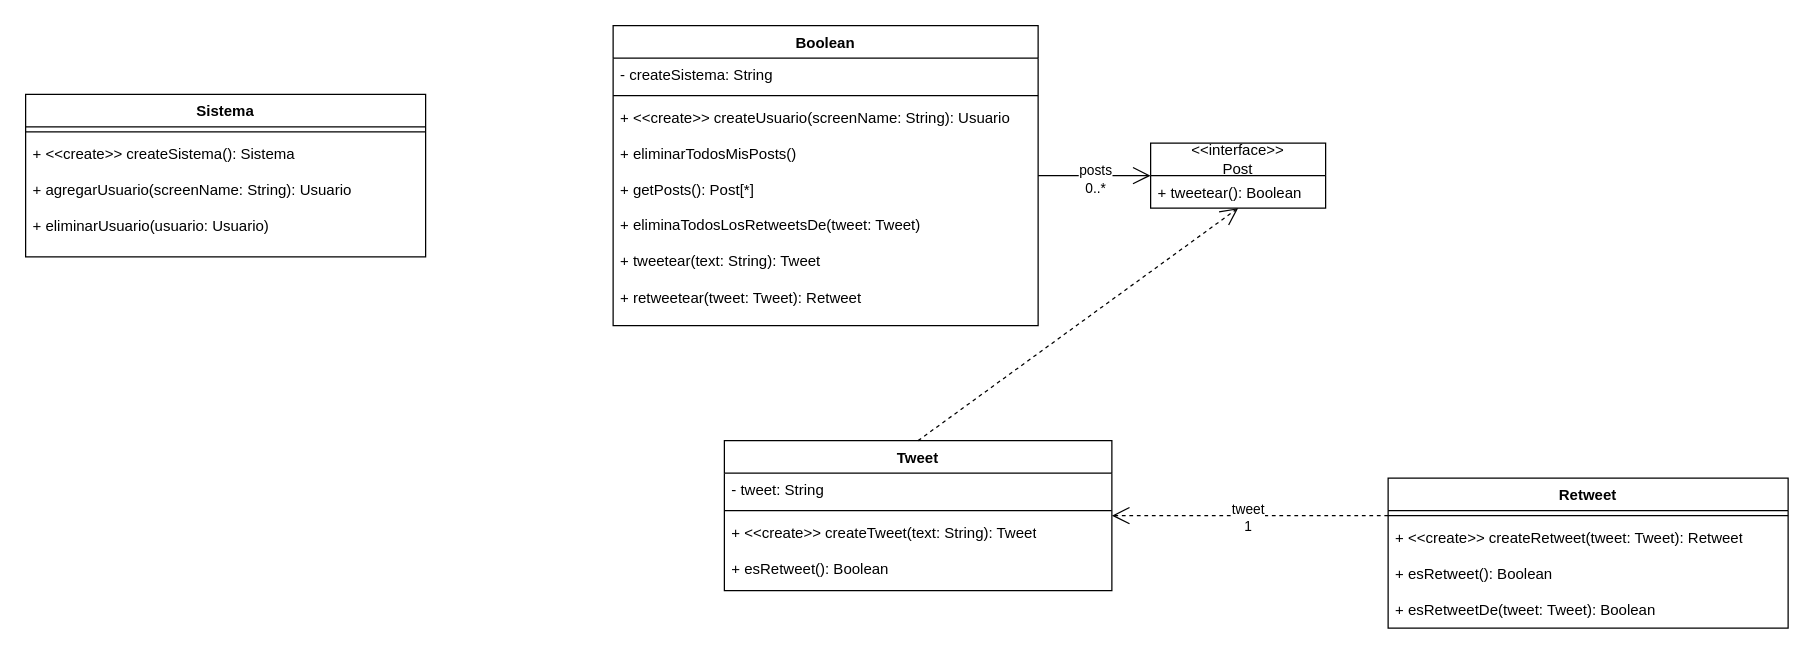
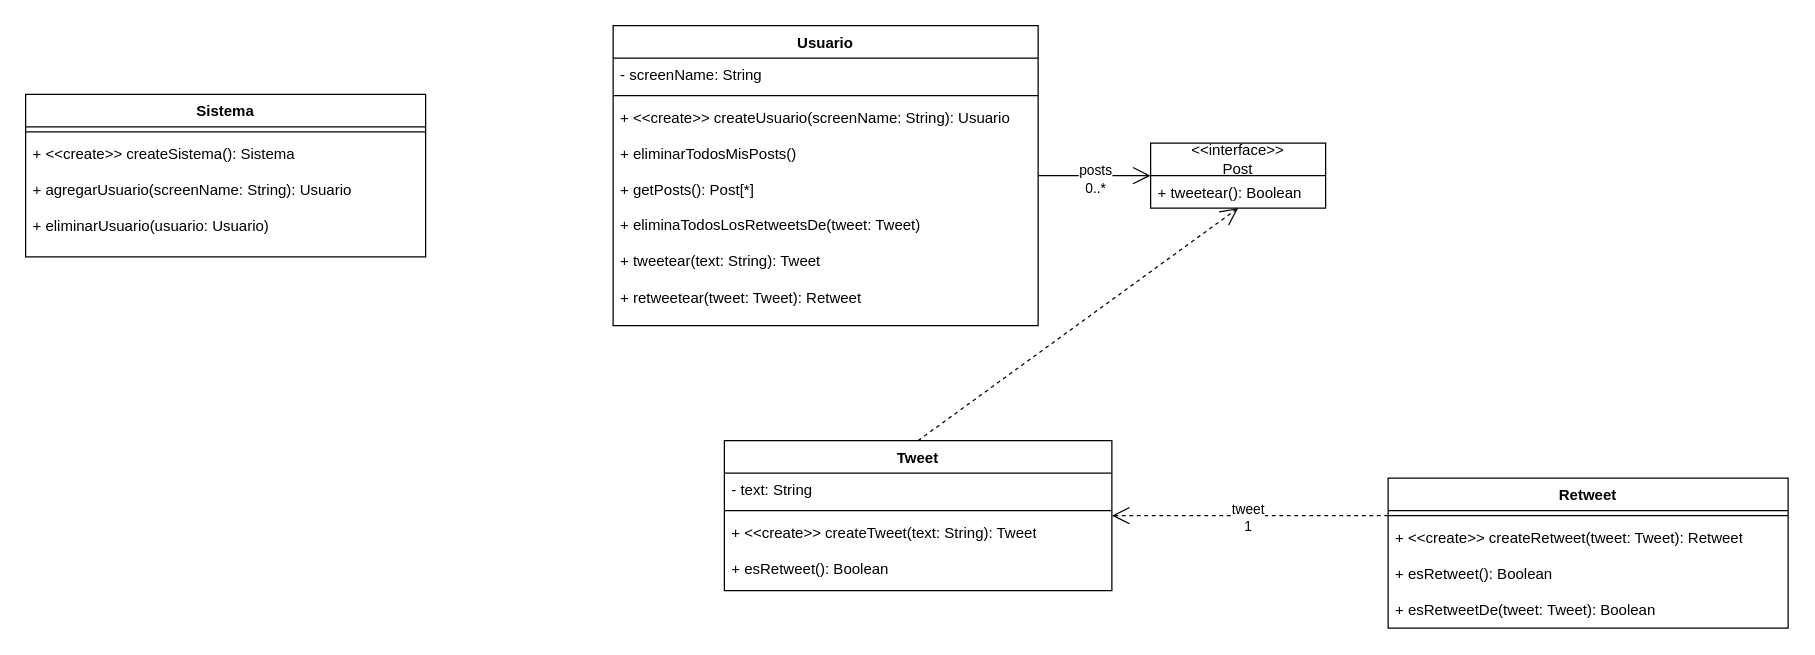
node "Boolean": label "Boolean" -> "Usuario"
node "- createSistema: String": label "- createSistema: String" -> "- screenName: String"
node "- tweet: String": label "- tweet: String" -> "- text: String"
